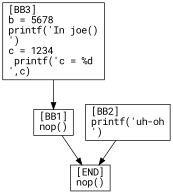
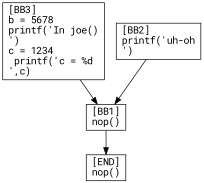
edge "[BB2] printf('uh-oh ')" -> "[END] nop()": now "[BB2] printf('uh-oh ')" -> "[BB1] nop()"
